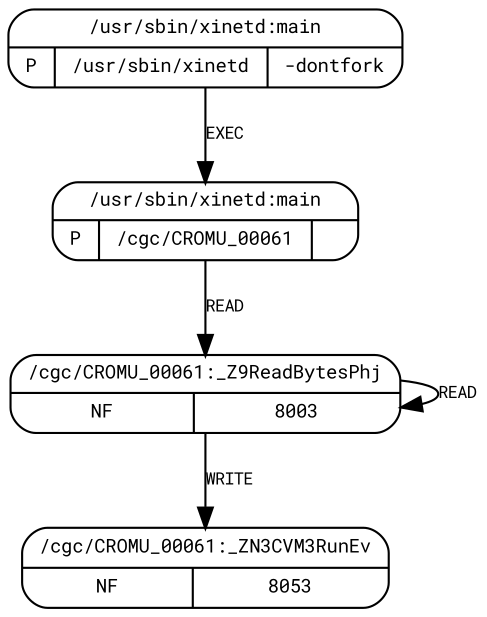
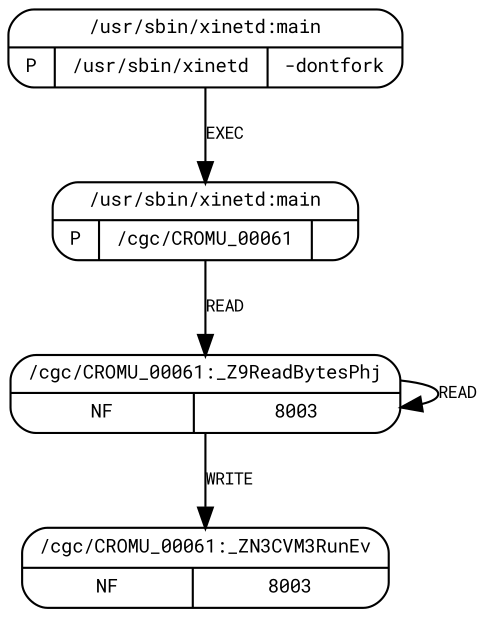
node "/cgc/CROMU_00061:_ZN3CVM3RunEv": text "8053" -> "8003"
